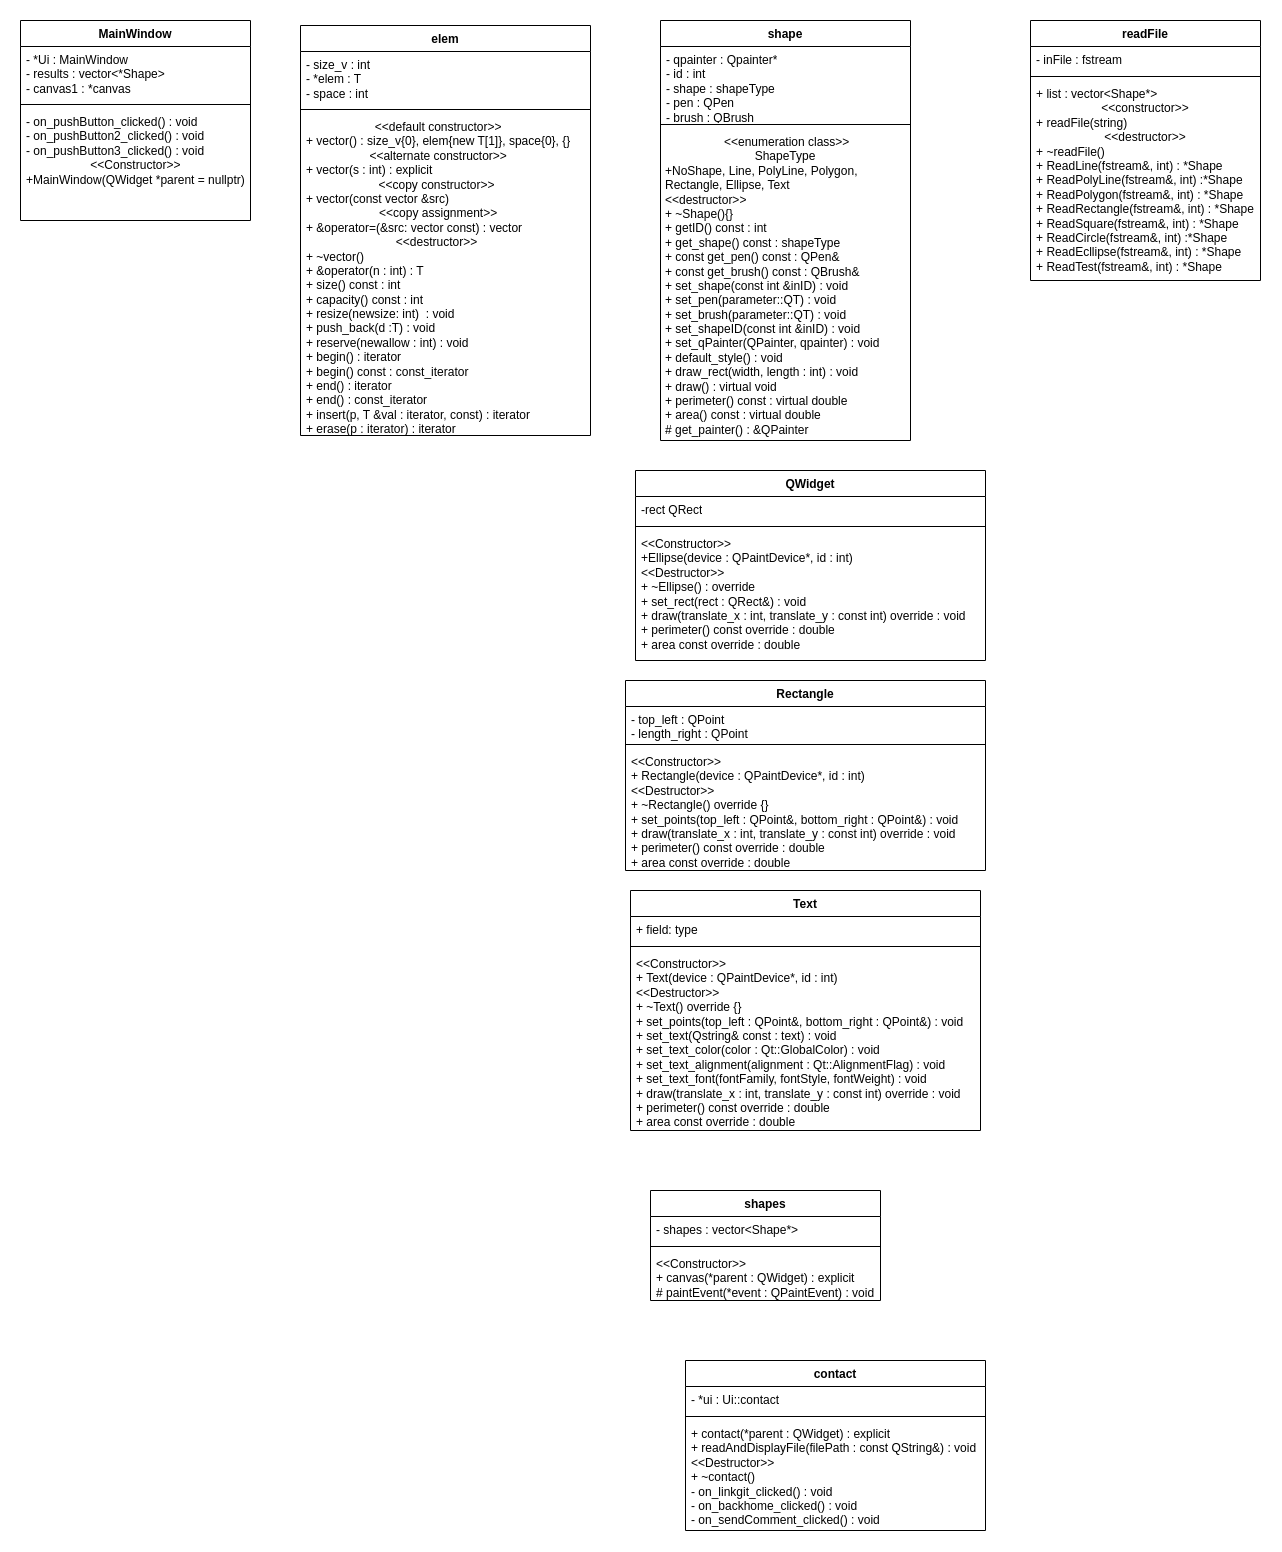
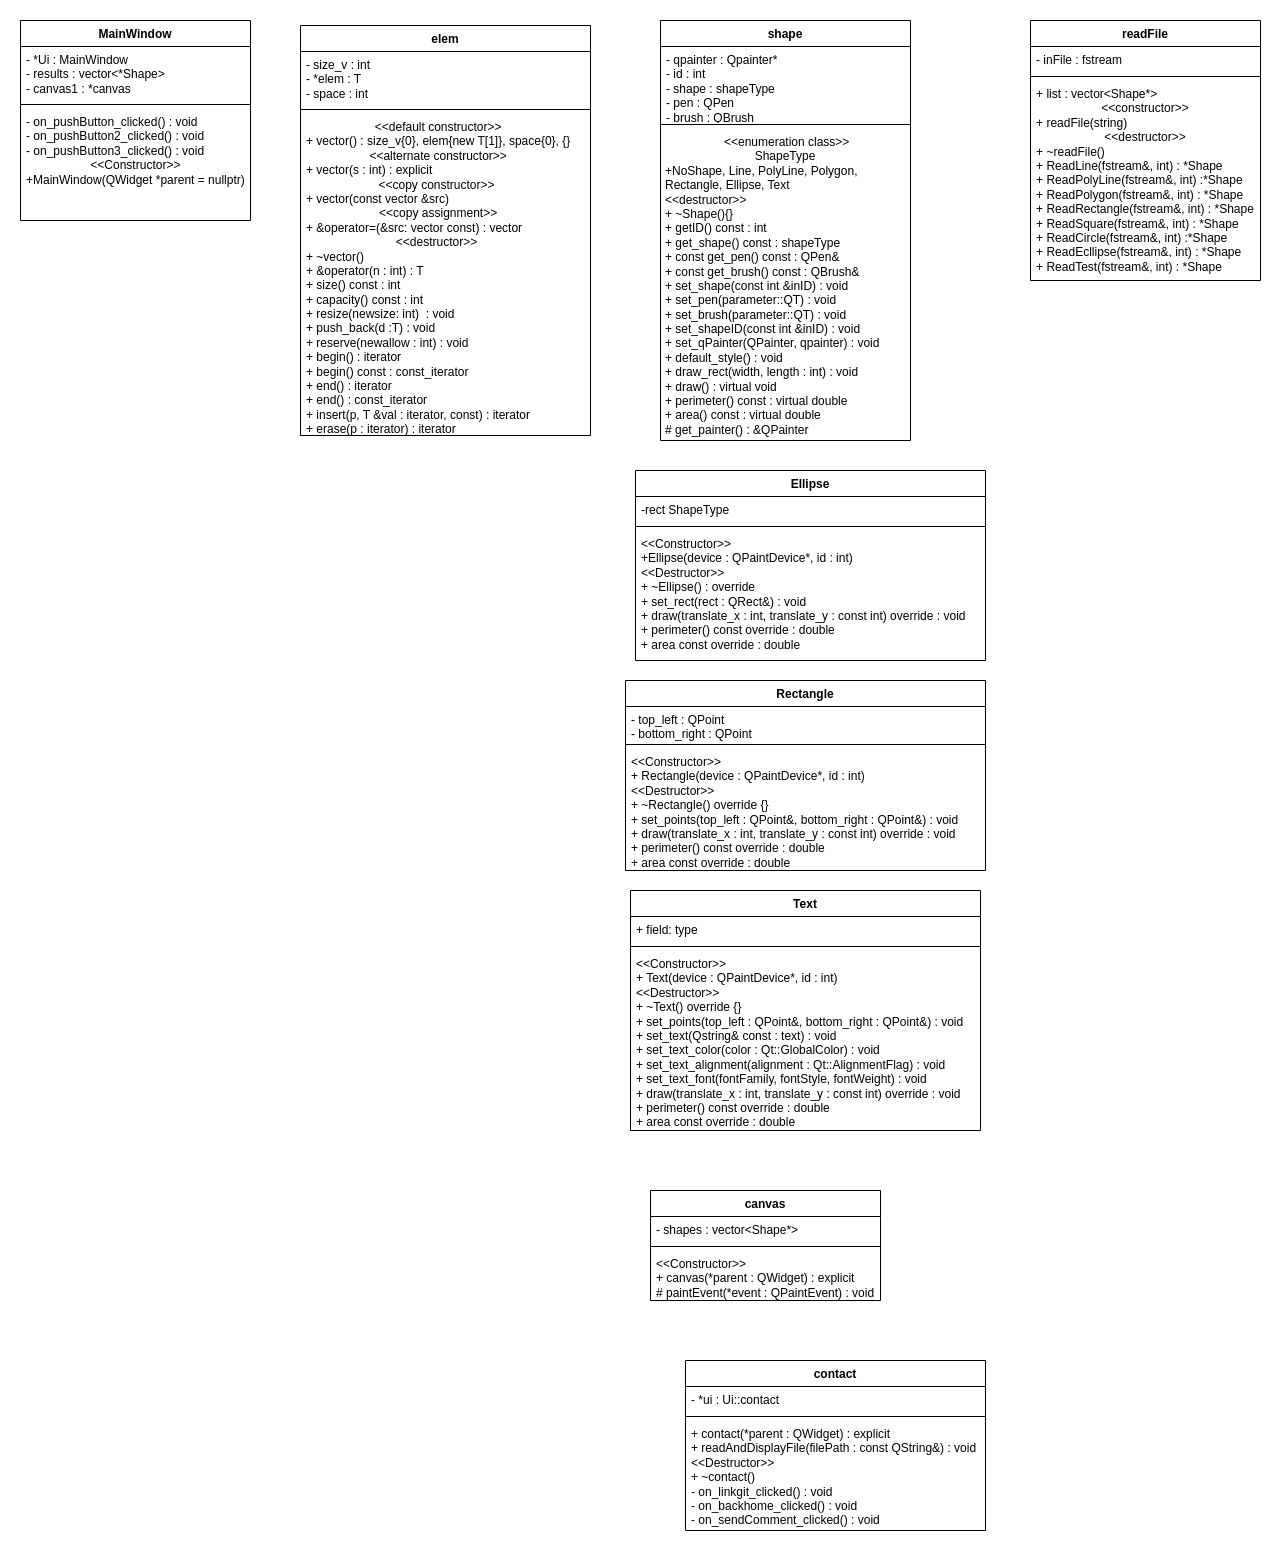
node "QWidget": label "QWidget" -> "Ellipse"
node "-rect QRect": label "-rect QRect" -> "-rect ShapeType"
node "- top_left : QPoint - length_right : QPoint": label "- top_left : QPoint - length_right : QPoint" -> "- top_left : QPoint - bottom_right : QPoint"
node "shapes": label "shapes" -> "canvas"
